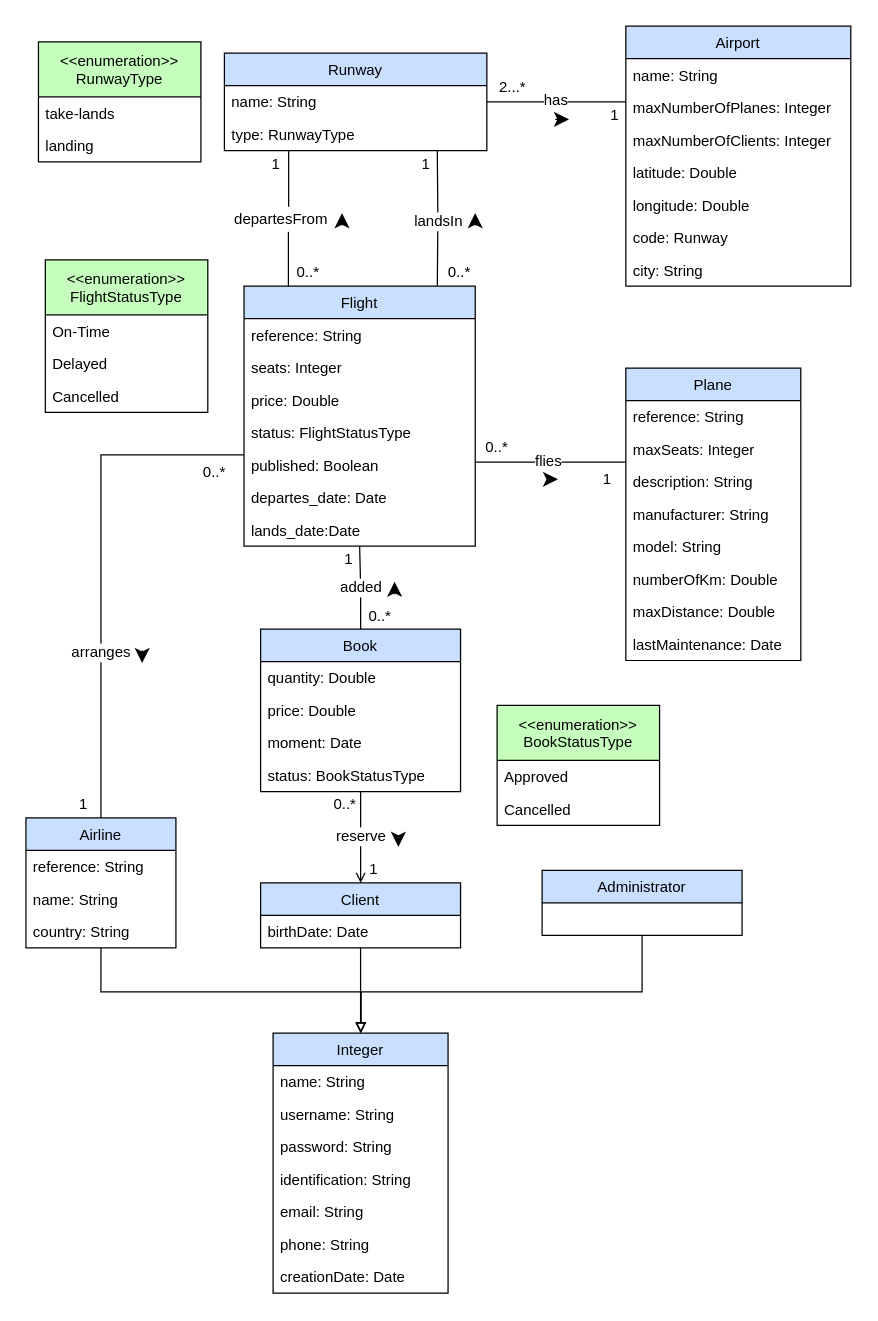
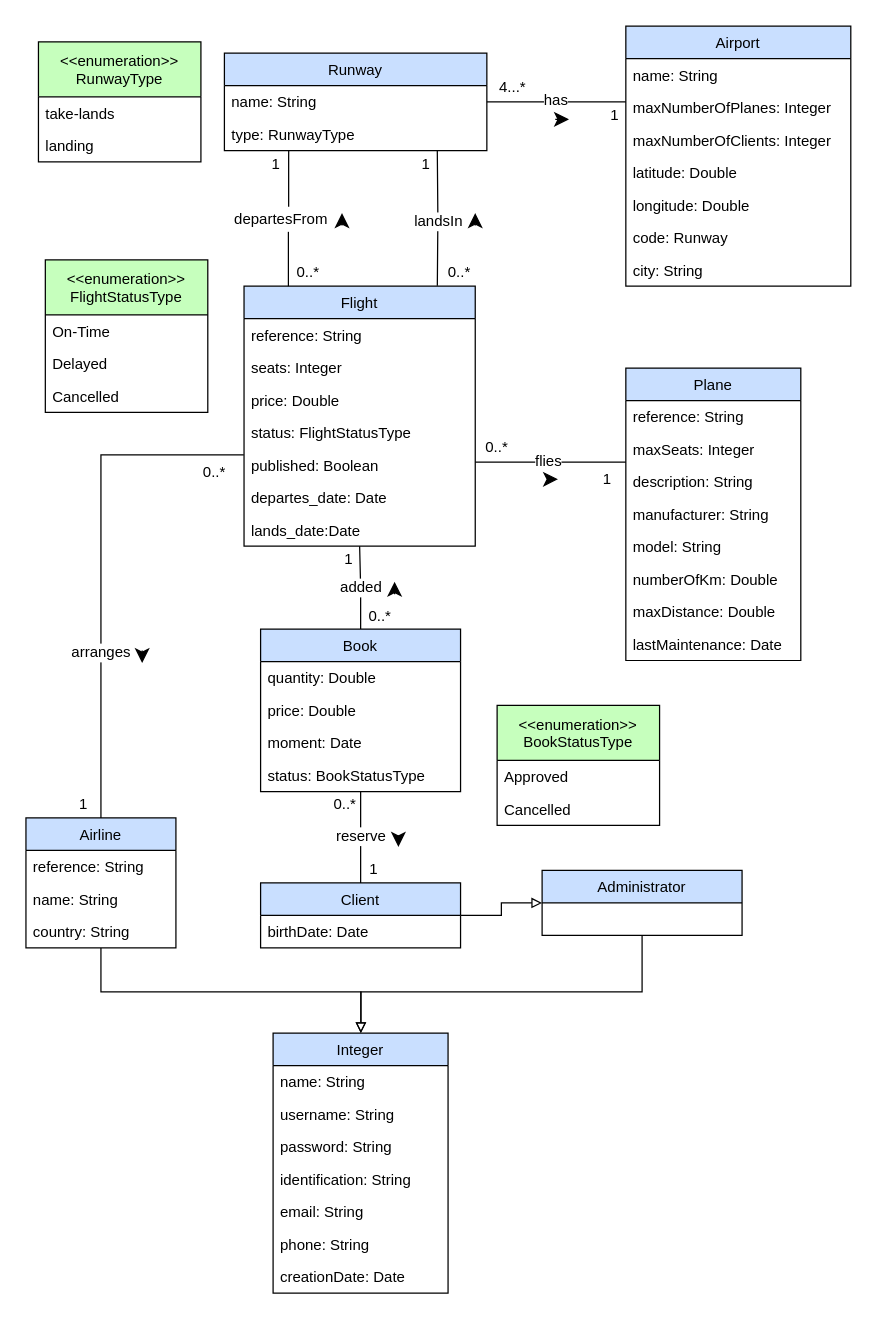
node "2...*": label "2...*" -> "4...*"
edge "Book" -> "Client": arrowhead open -> none
edge "Client" -> "Integer": now "Client" -> "Administrator"
